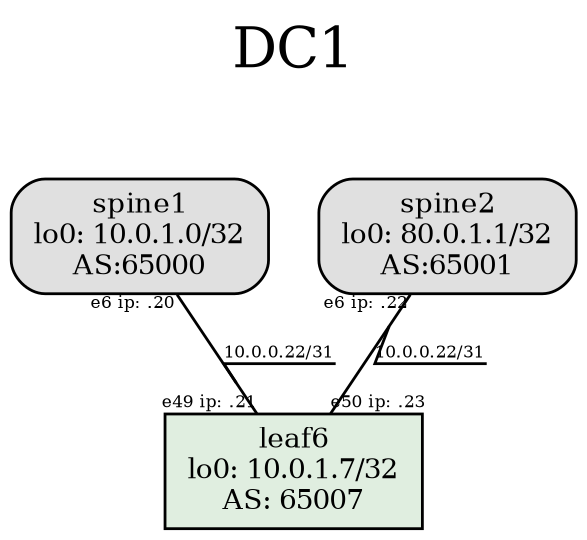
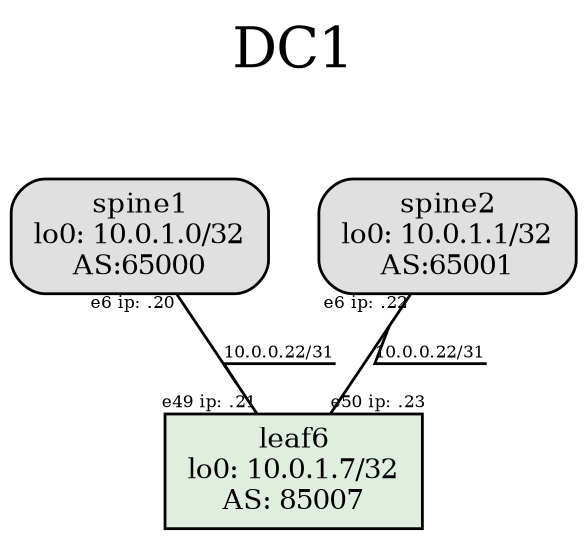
node "spine2 lo0: 80.0.1.1/32 AS:65001": label "spine2 lo0: 80.0.1.1/32 AS:65001" -> "spine2 lo0: 10.0.1.1/32 AS:65001"
node "leaf6 lo0: 10.0.1.7/32 AS: 65007": label "leaf6 lo0: 10.0.1.7/32 AS: 65007" -> "leaf6 lo0: 10.0.1.7/32 AS: 85007"
